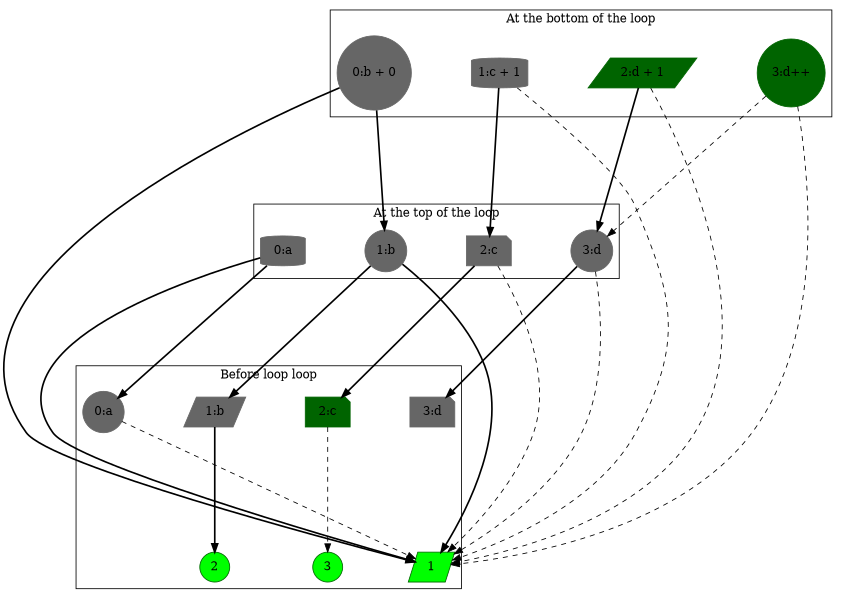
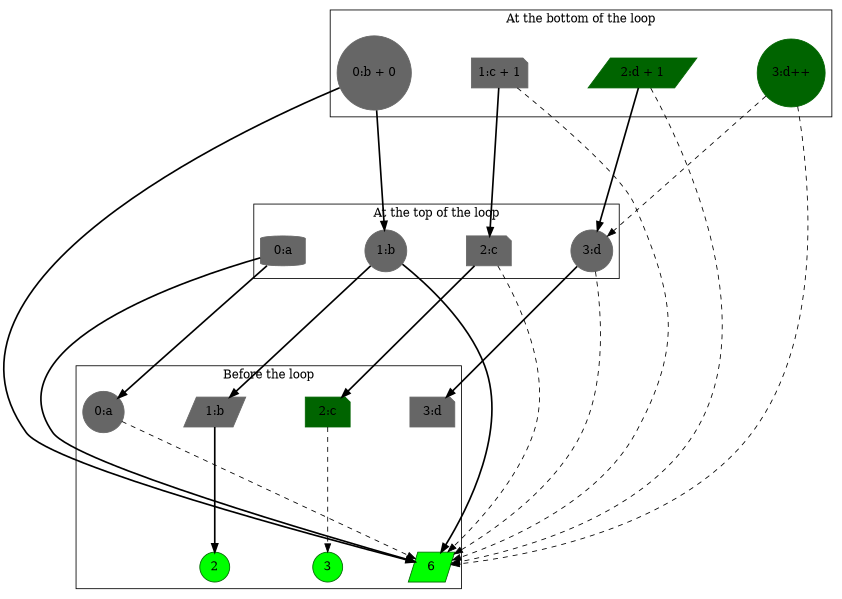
node "1:c + 1": shape cylinder -> note
cluster "Before loop loop": label "Before loop loop" -> "Before the loop"
node "1": label "1" -> "6"
